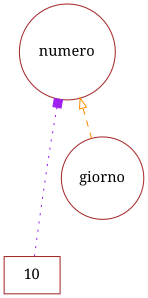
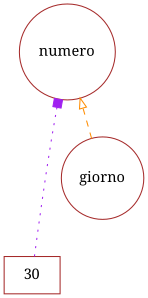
node "10": label "10" -> "30"
